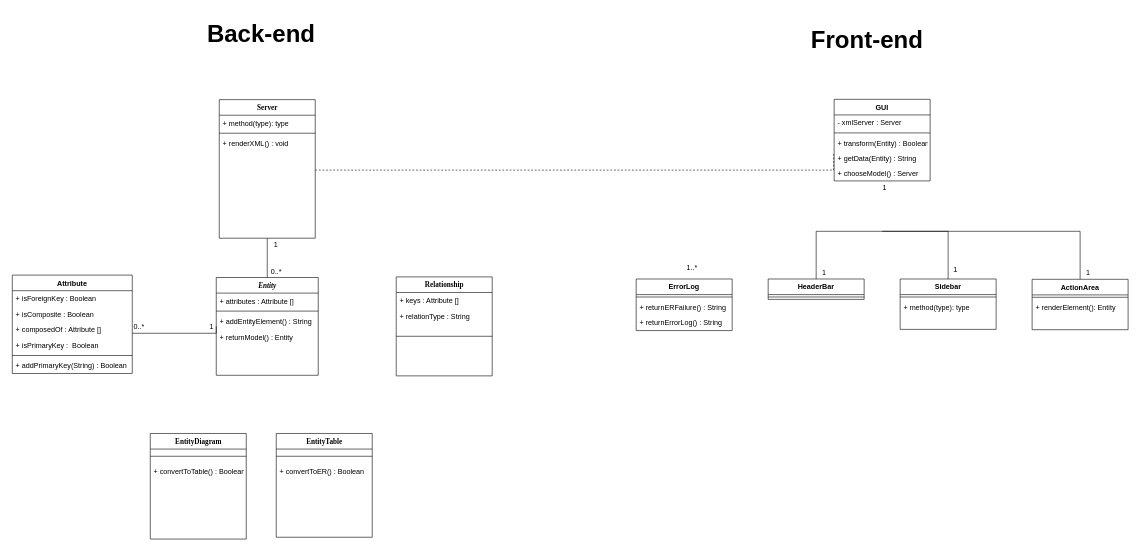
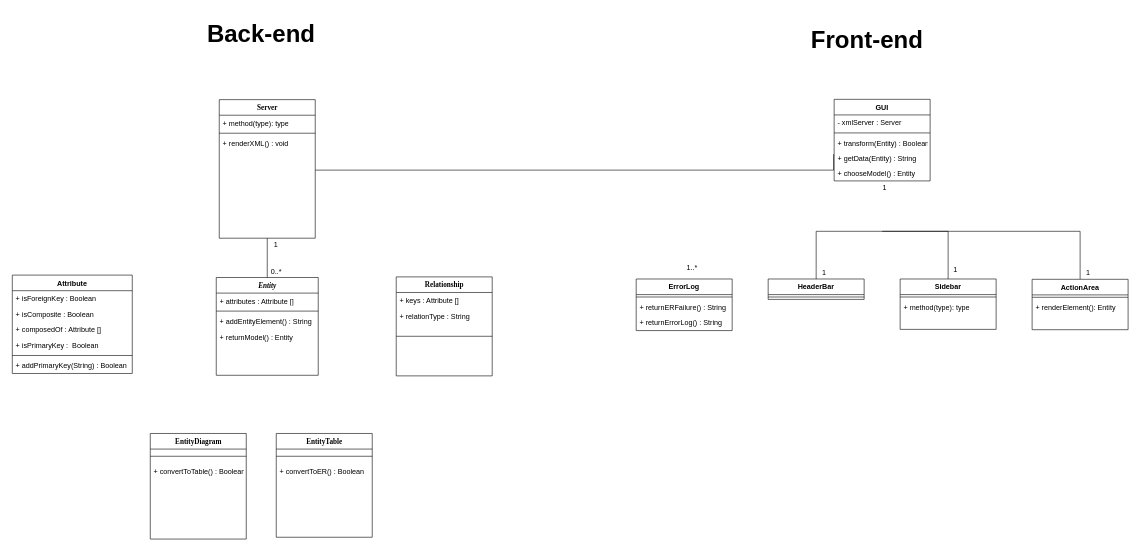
edge "+ getData(Entity) : String" -- "Server": style dashed -> solid
node "+ chooseModel() : Server": label "+ chooseModel() : Server" -> "+ chooseModel() : Entity"
edge "Attribute" -- "Entity": removed, labels "1", "0..*"
